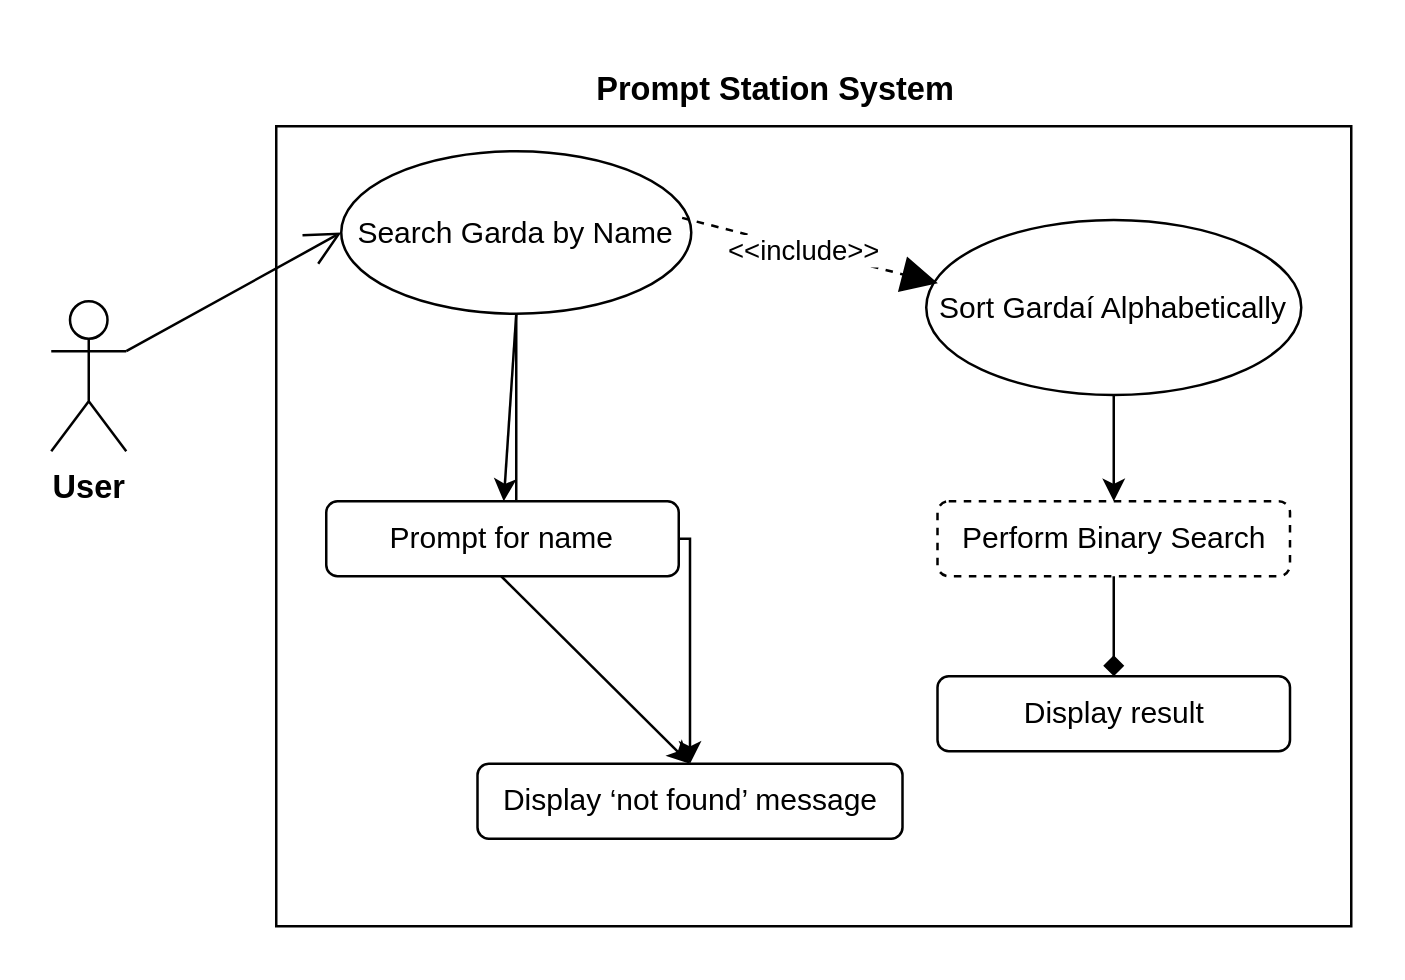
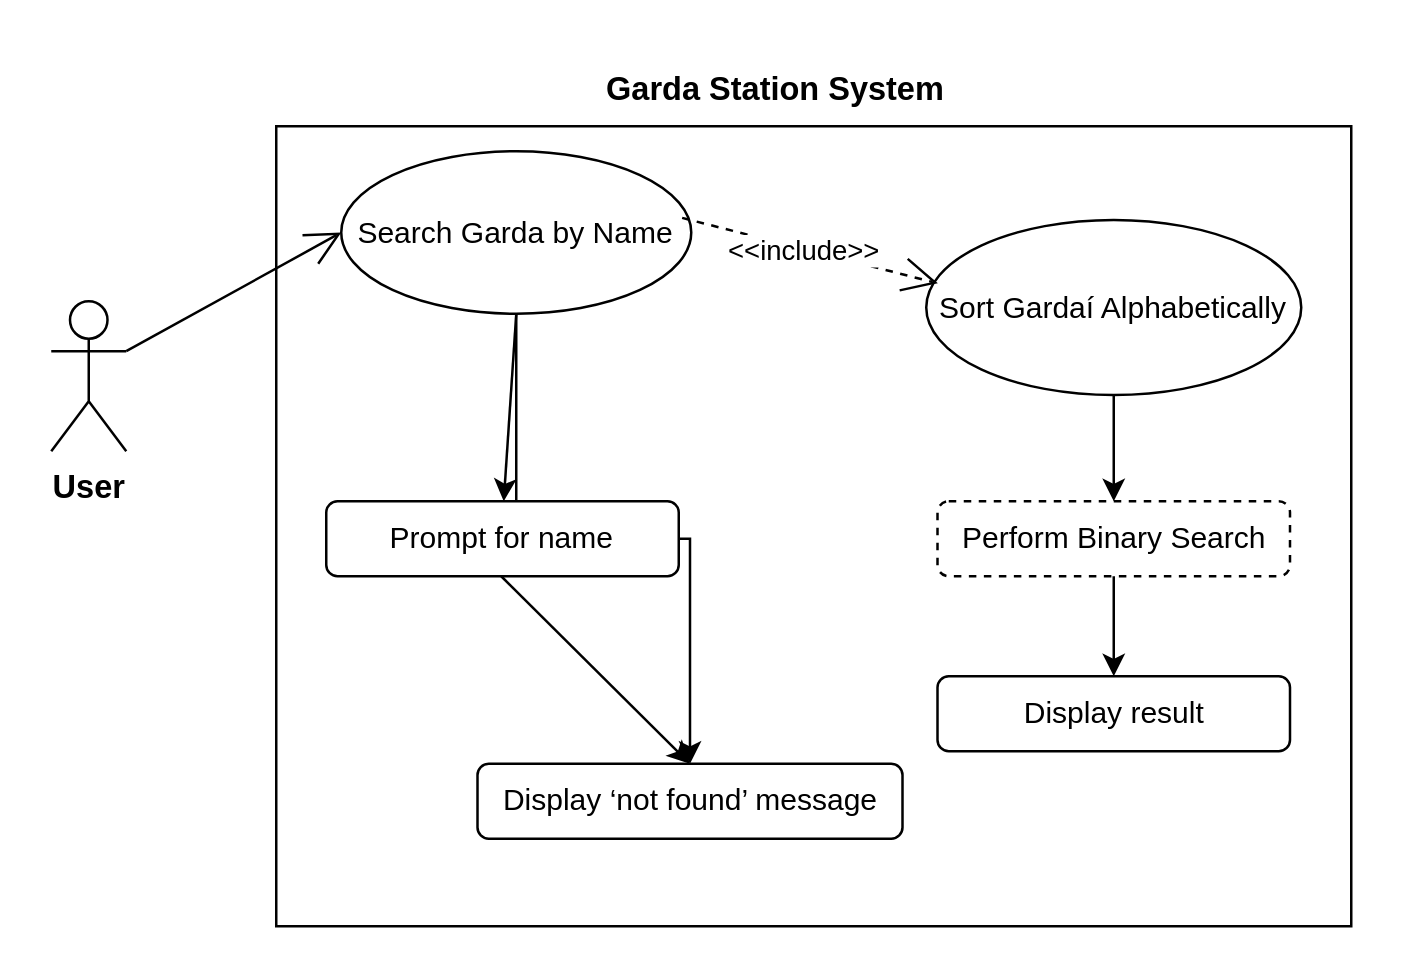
node "Prompt Station System": label "Prompt Station System" -> "Garda Station System"
edge "Search Garda by Name" -> "Sort Gardaí Alphabetically": arrowhead block -> open
edge "Perform Binary Search" -> "Display result": arrowhead diamond -> classic
